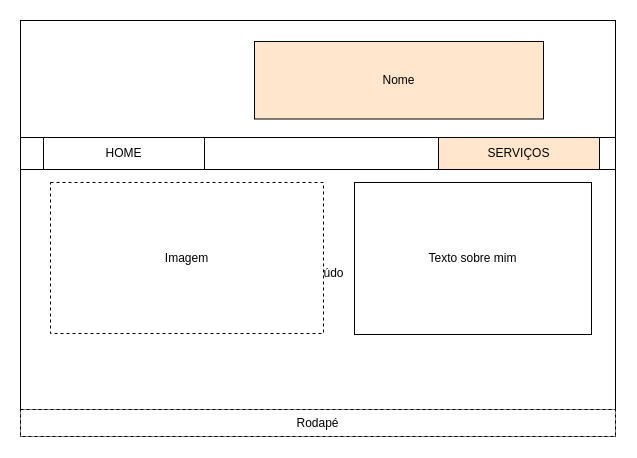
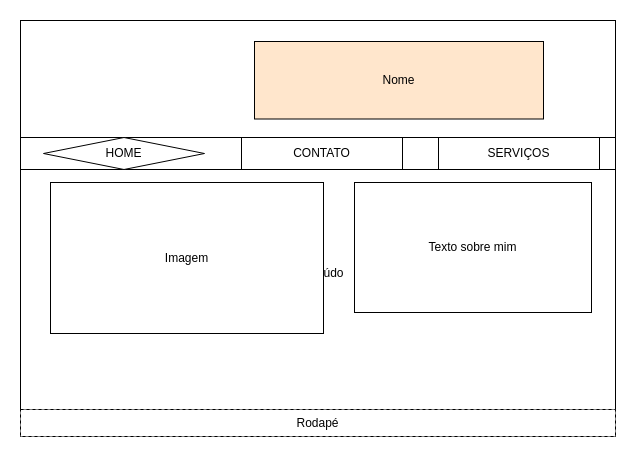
node "HOME": shape rectangle -> diamond
node "CONTATO": added
node "SERVIÇOS": fillcolor #ffe6cc -> #ffffff
node "Imagem": style dashed -> solid
node "Texto sobre mim": size 237x152 -> 237x130
